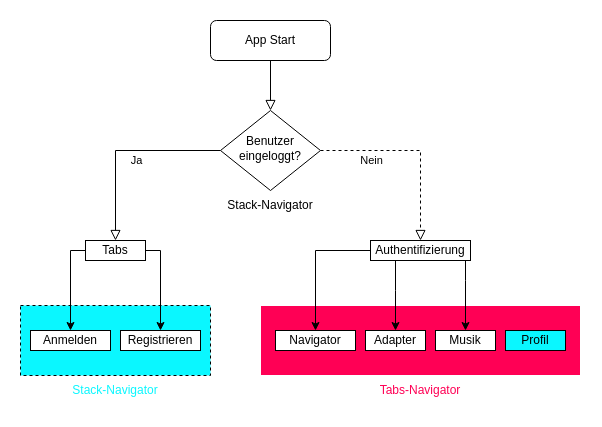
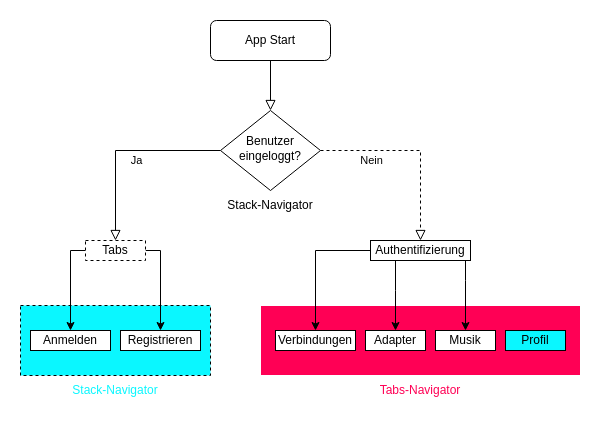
node "Tabs": style solid -> dashed
node "Navigator": label "Navigator" -> "Verbindungen"
